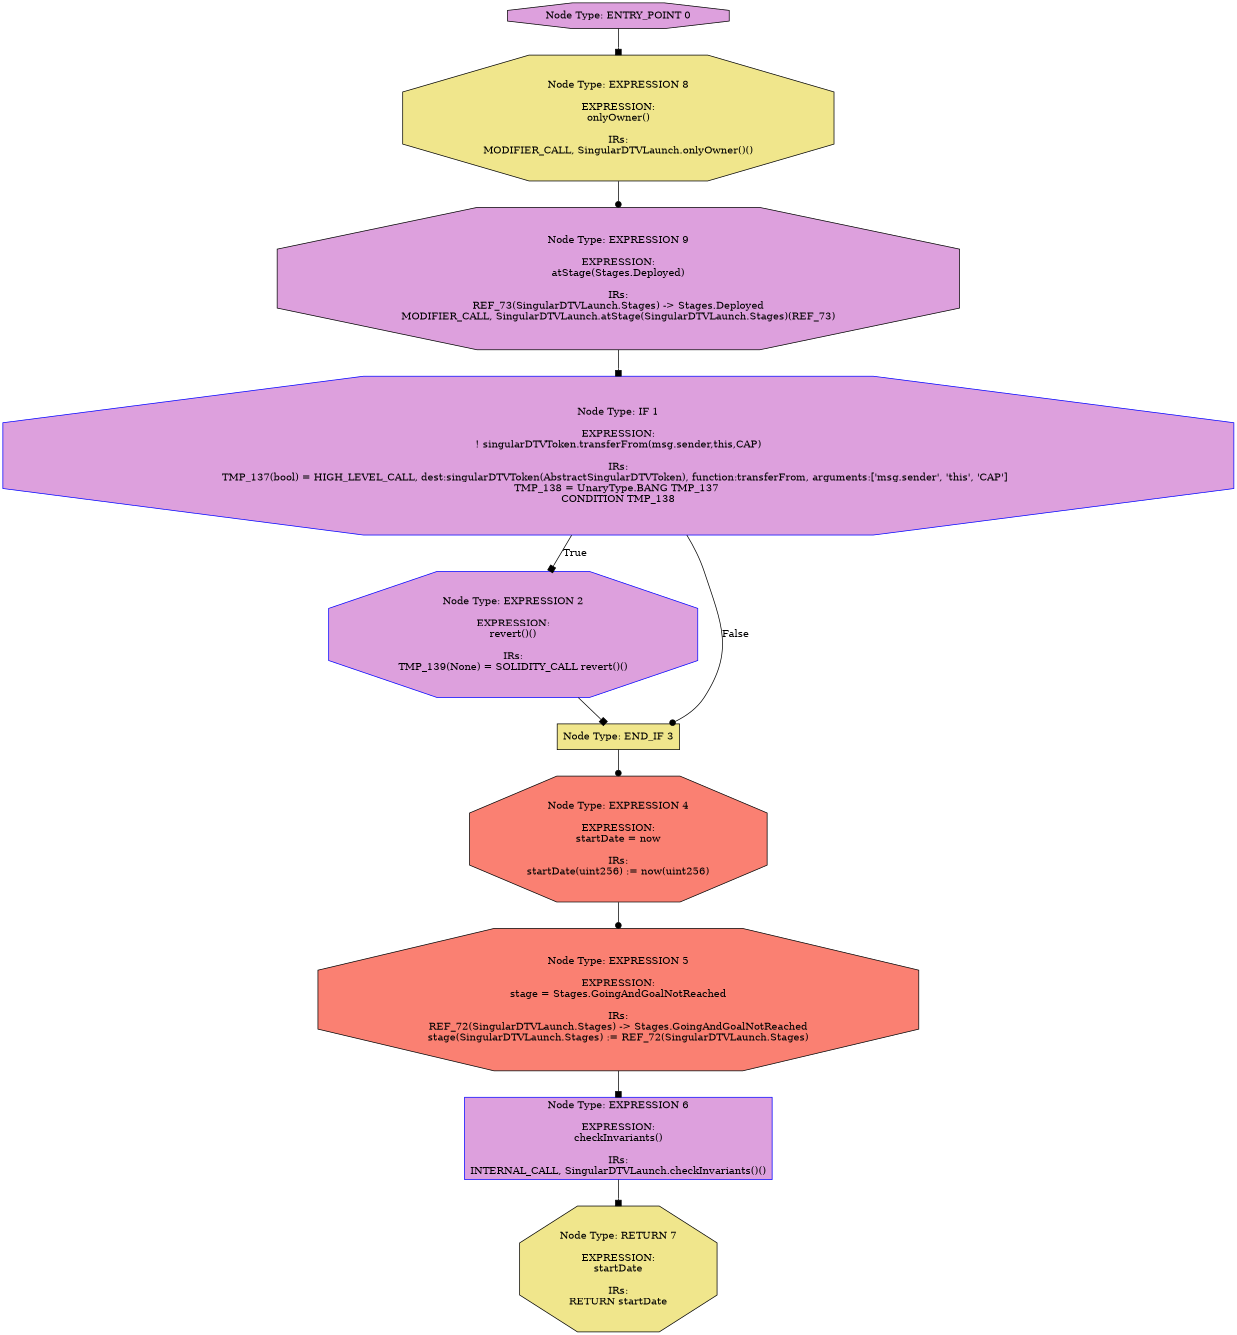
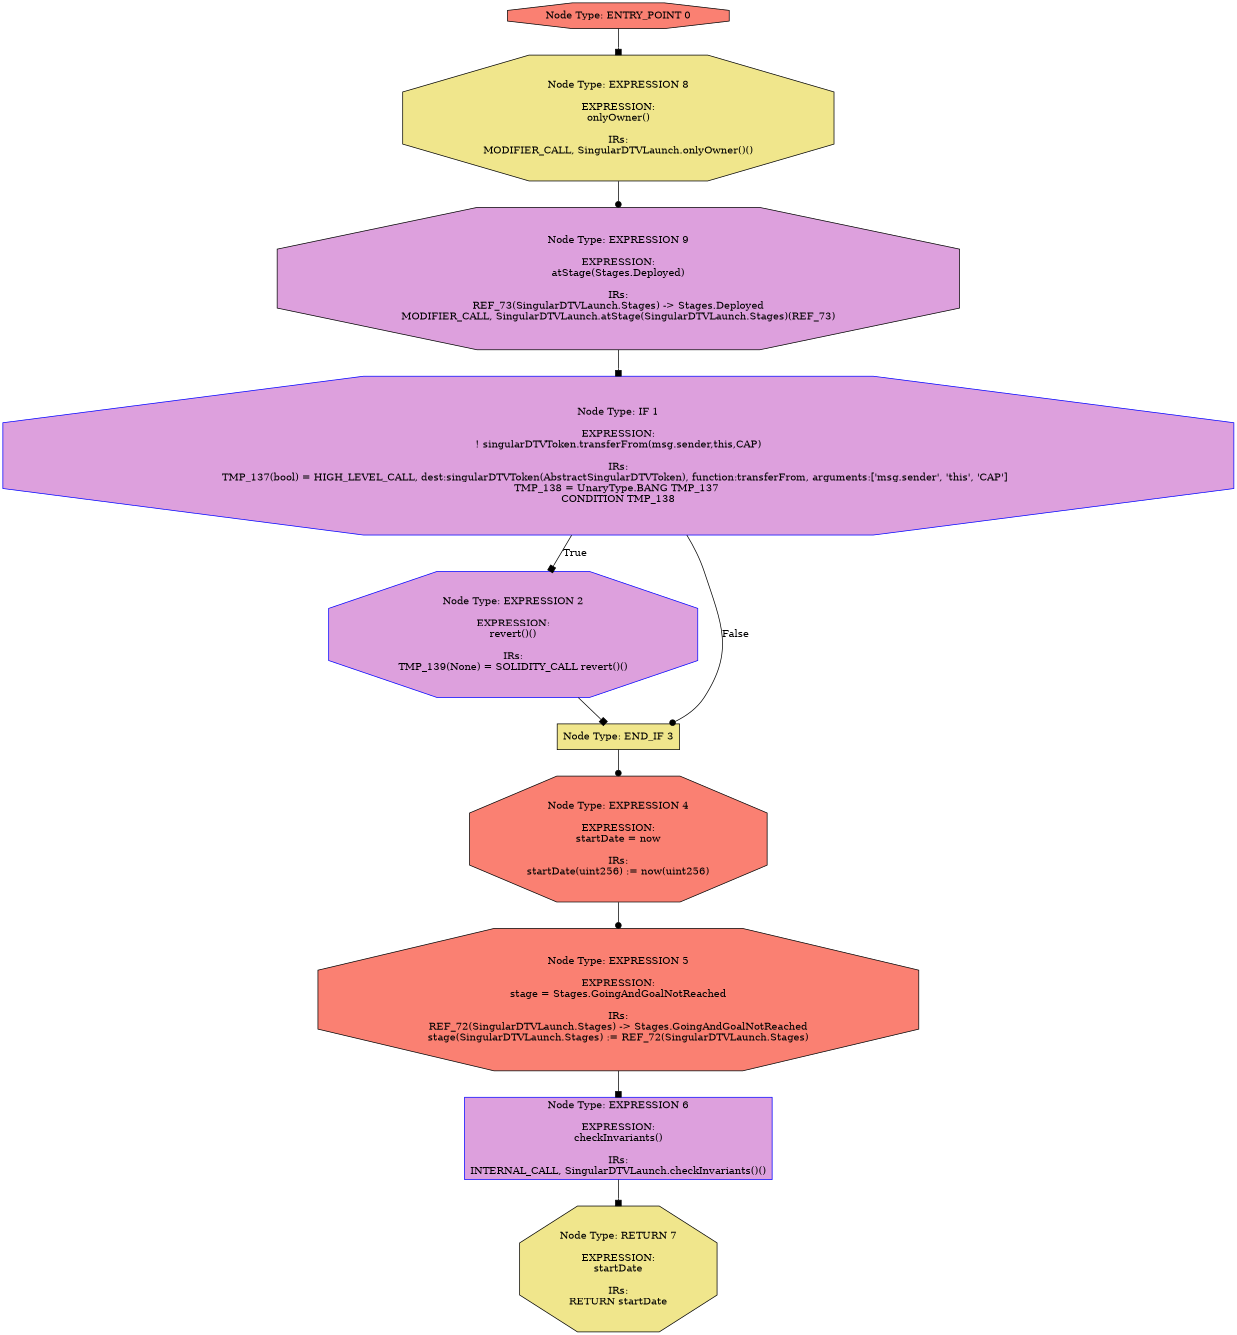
node "Node Type: ENTRY_POINT 0": fillcolor plum -> salmon
